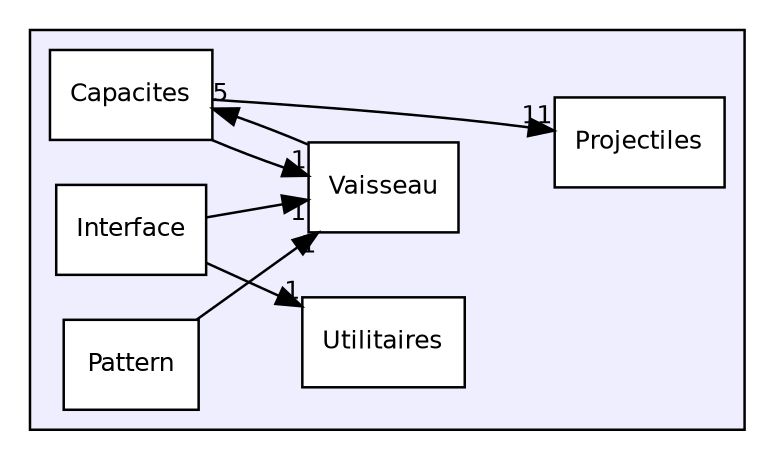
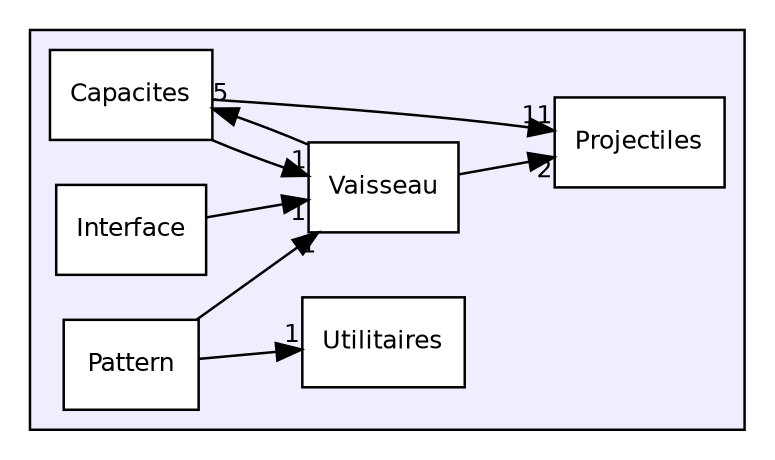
edge "Vaisseau" -> "Projectiles": added
edge "Interface" -> "Utilitaires": now "Pattern" -> "Utilitaires"
